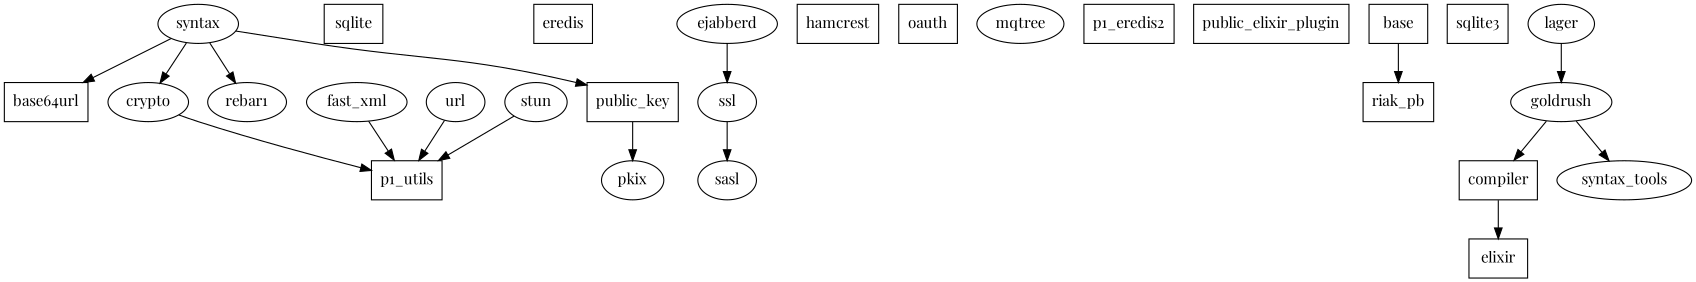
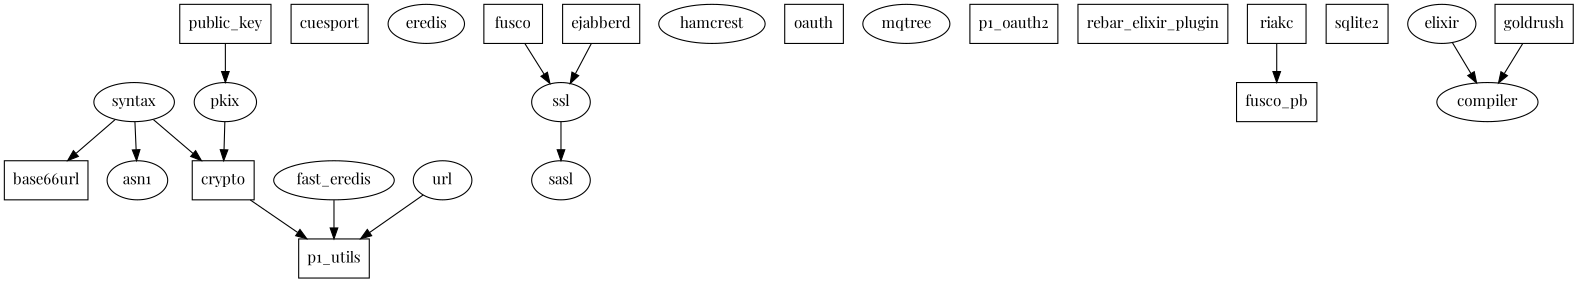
node "sqlite": label "sqlite" -> "cuesport"
node "fusco": added
node "eredis": shape box -> ellipse
node "ejabberd": shape ellipse -> box
node "hamcrest": shape box -> ellipse
node "p1_eredis2": label "p1_eredis2" -> "p1_oauth2"
node "public_elixir_plugin": label "public_elixir_plugin" -> "rebar_elixir_plugin"
node "base": label "base" -> "riakc"
node "sqlite3": label "sqlite3" -> "sqlite2"
node "lager": removed
edge "syntax" -> "public_key": removed
node "base64url": label "base64url" -> "base66url"
node "crypto": shape ellipse -> box
node "rebar1": label "rebar1" -> "asn1"
node "fast_xml": label "fast_xml" -> "fast_eredis"
node "stun": removed
node "riak_pb": label "riak_pb" -> "fusco_pb"
node "goldrush": shape ellipse -> box
edge "pkix" -> "crypto": added
node "compiler": shape box -> ellipse
node "syntax_tools": removed
edge "compiler" -> "elixir": reversed
node "elixir": shape box -> ellipse
